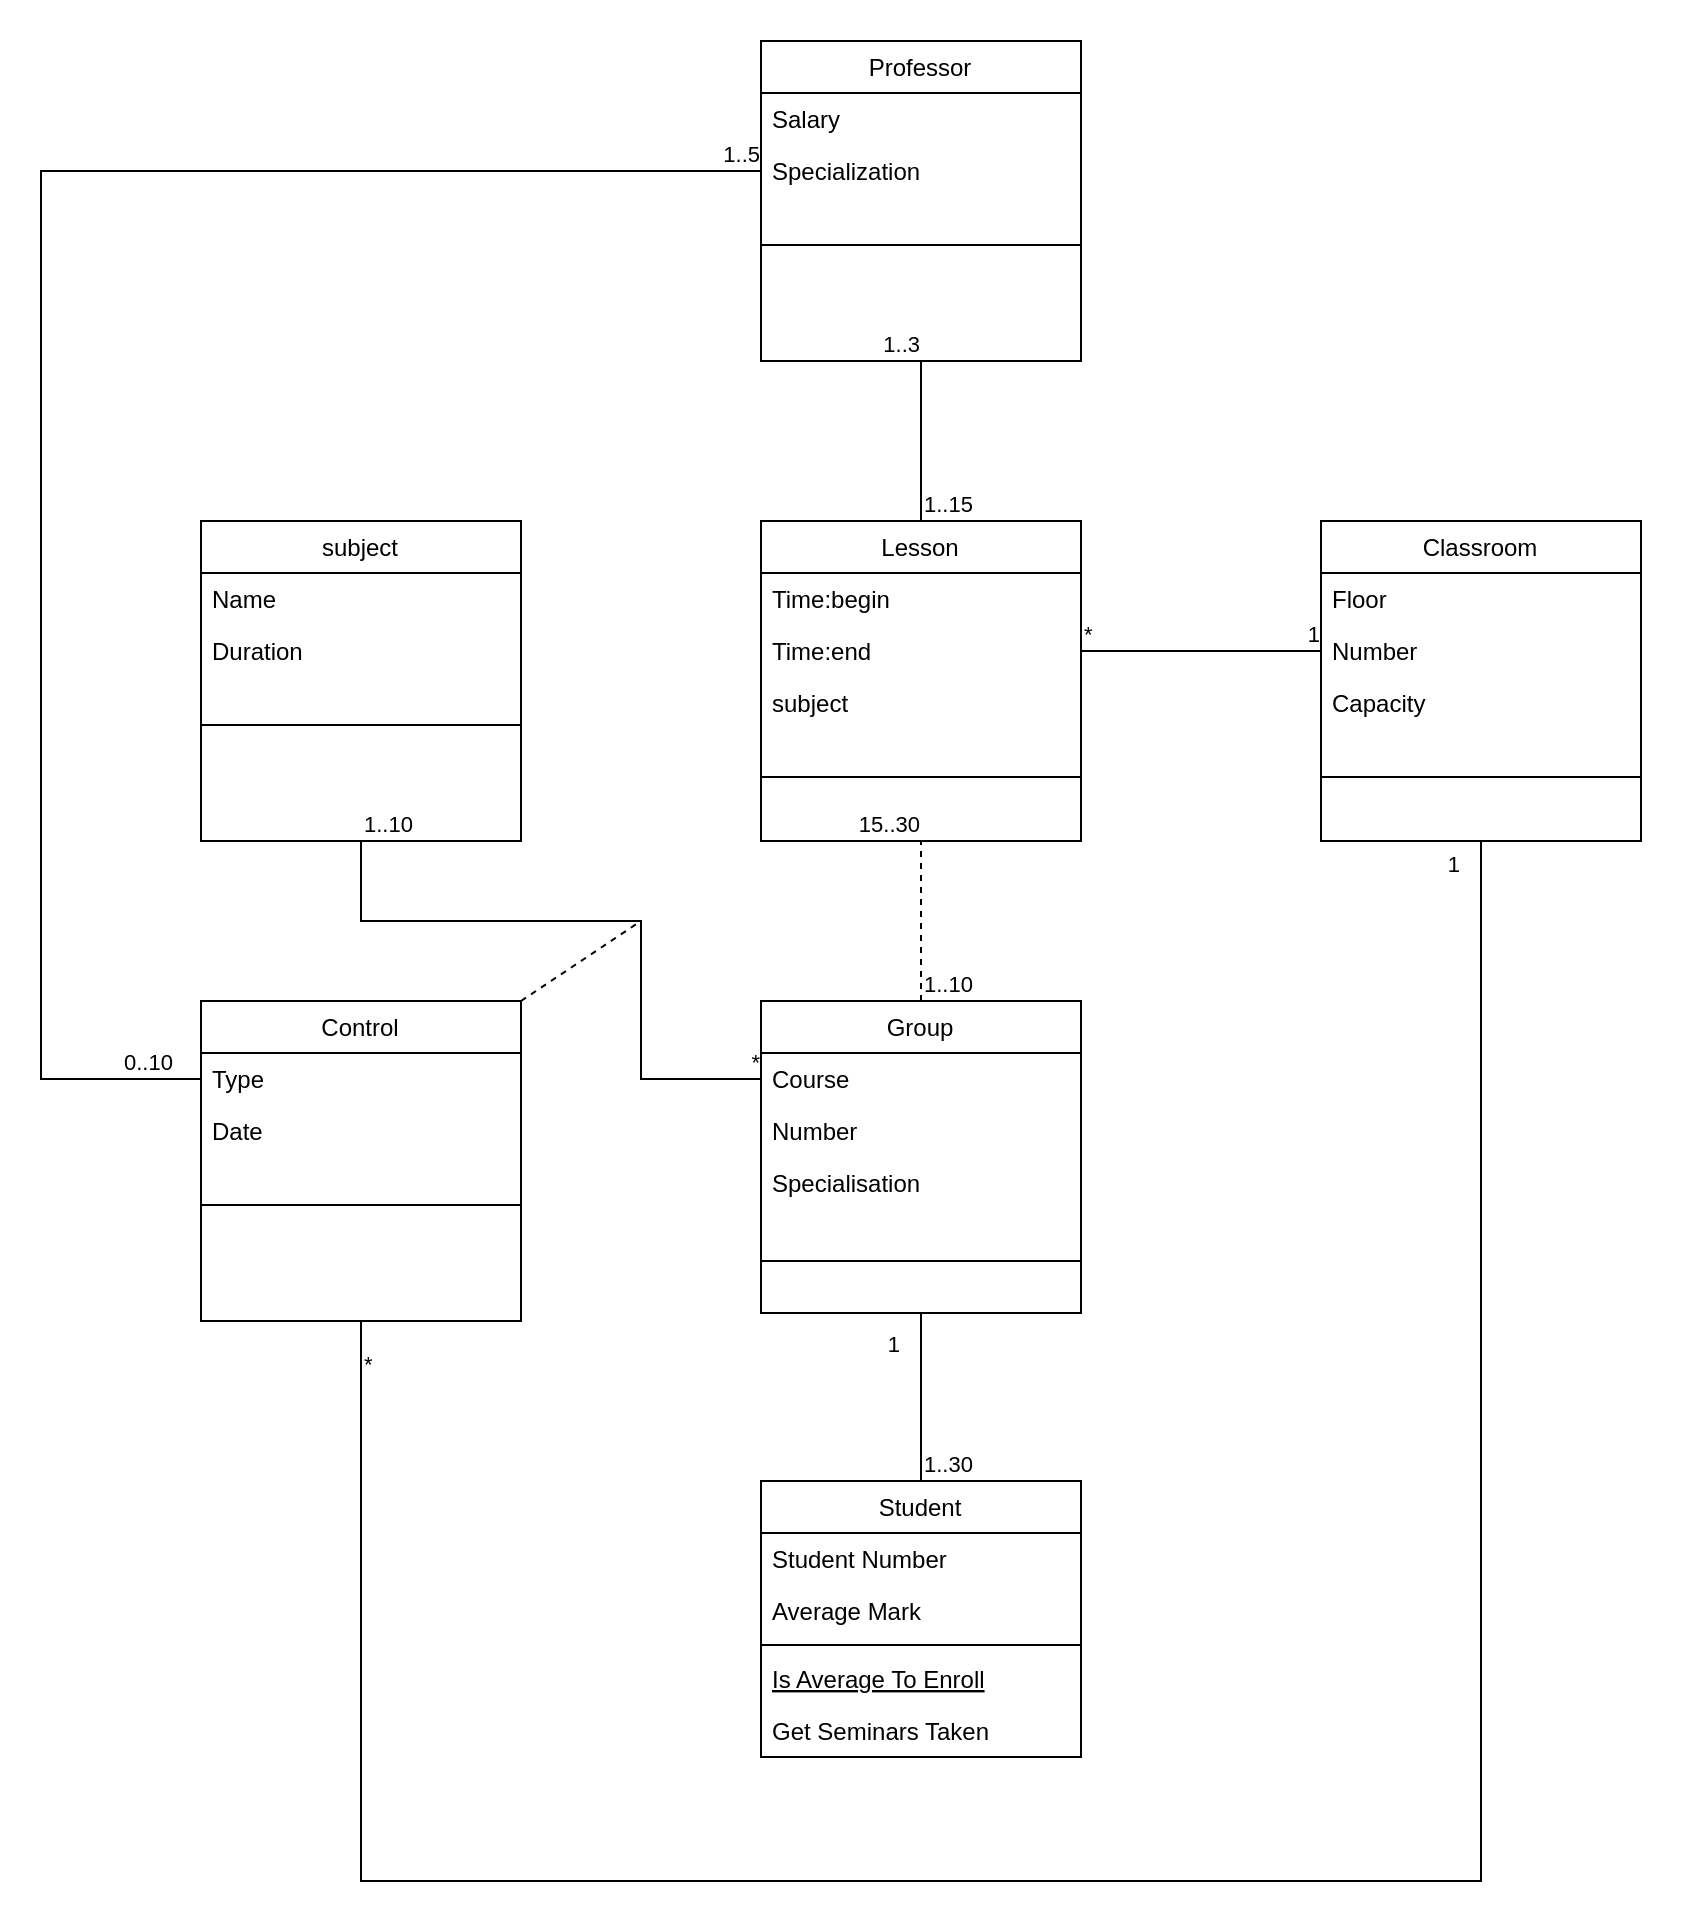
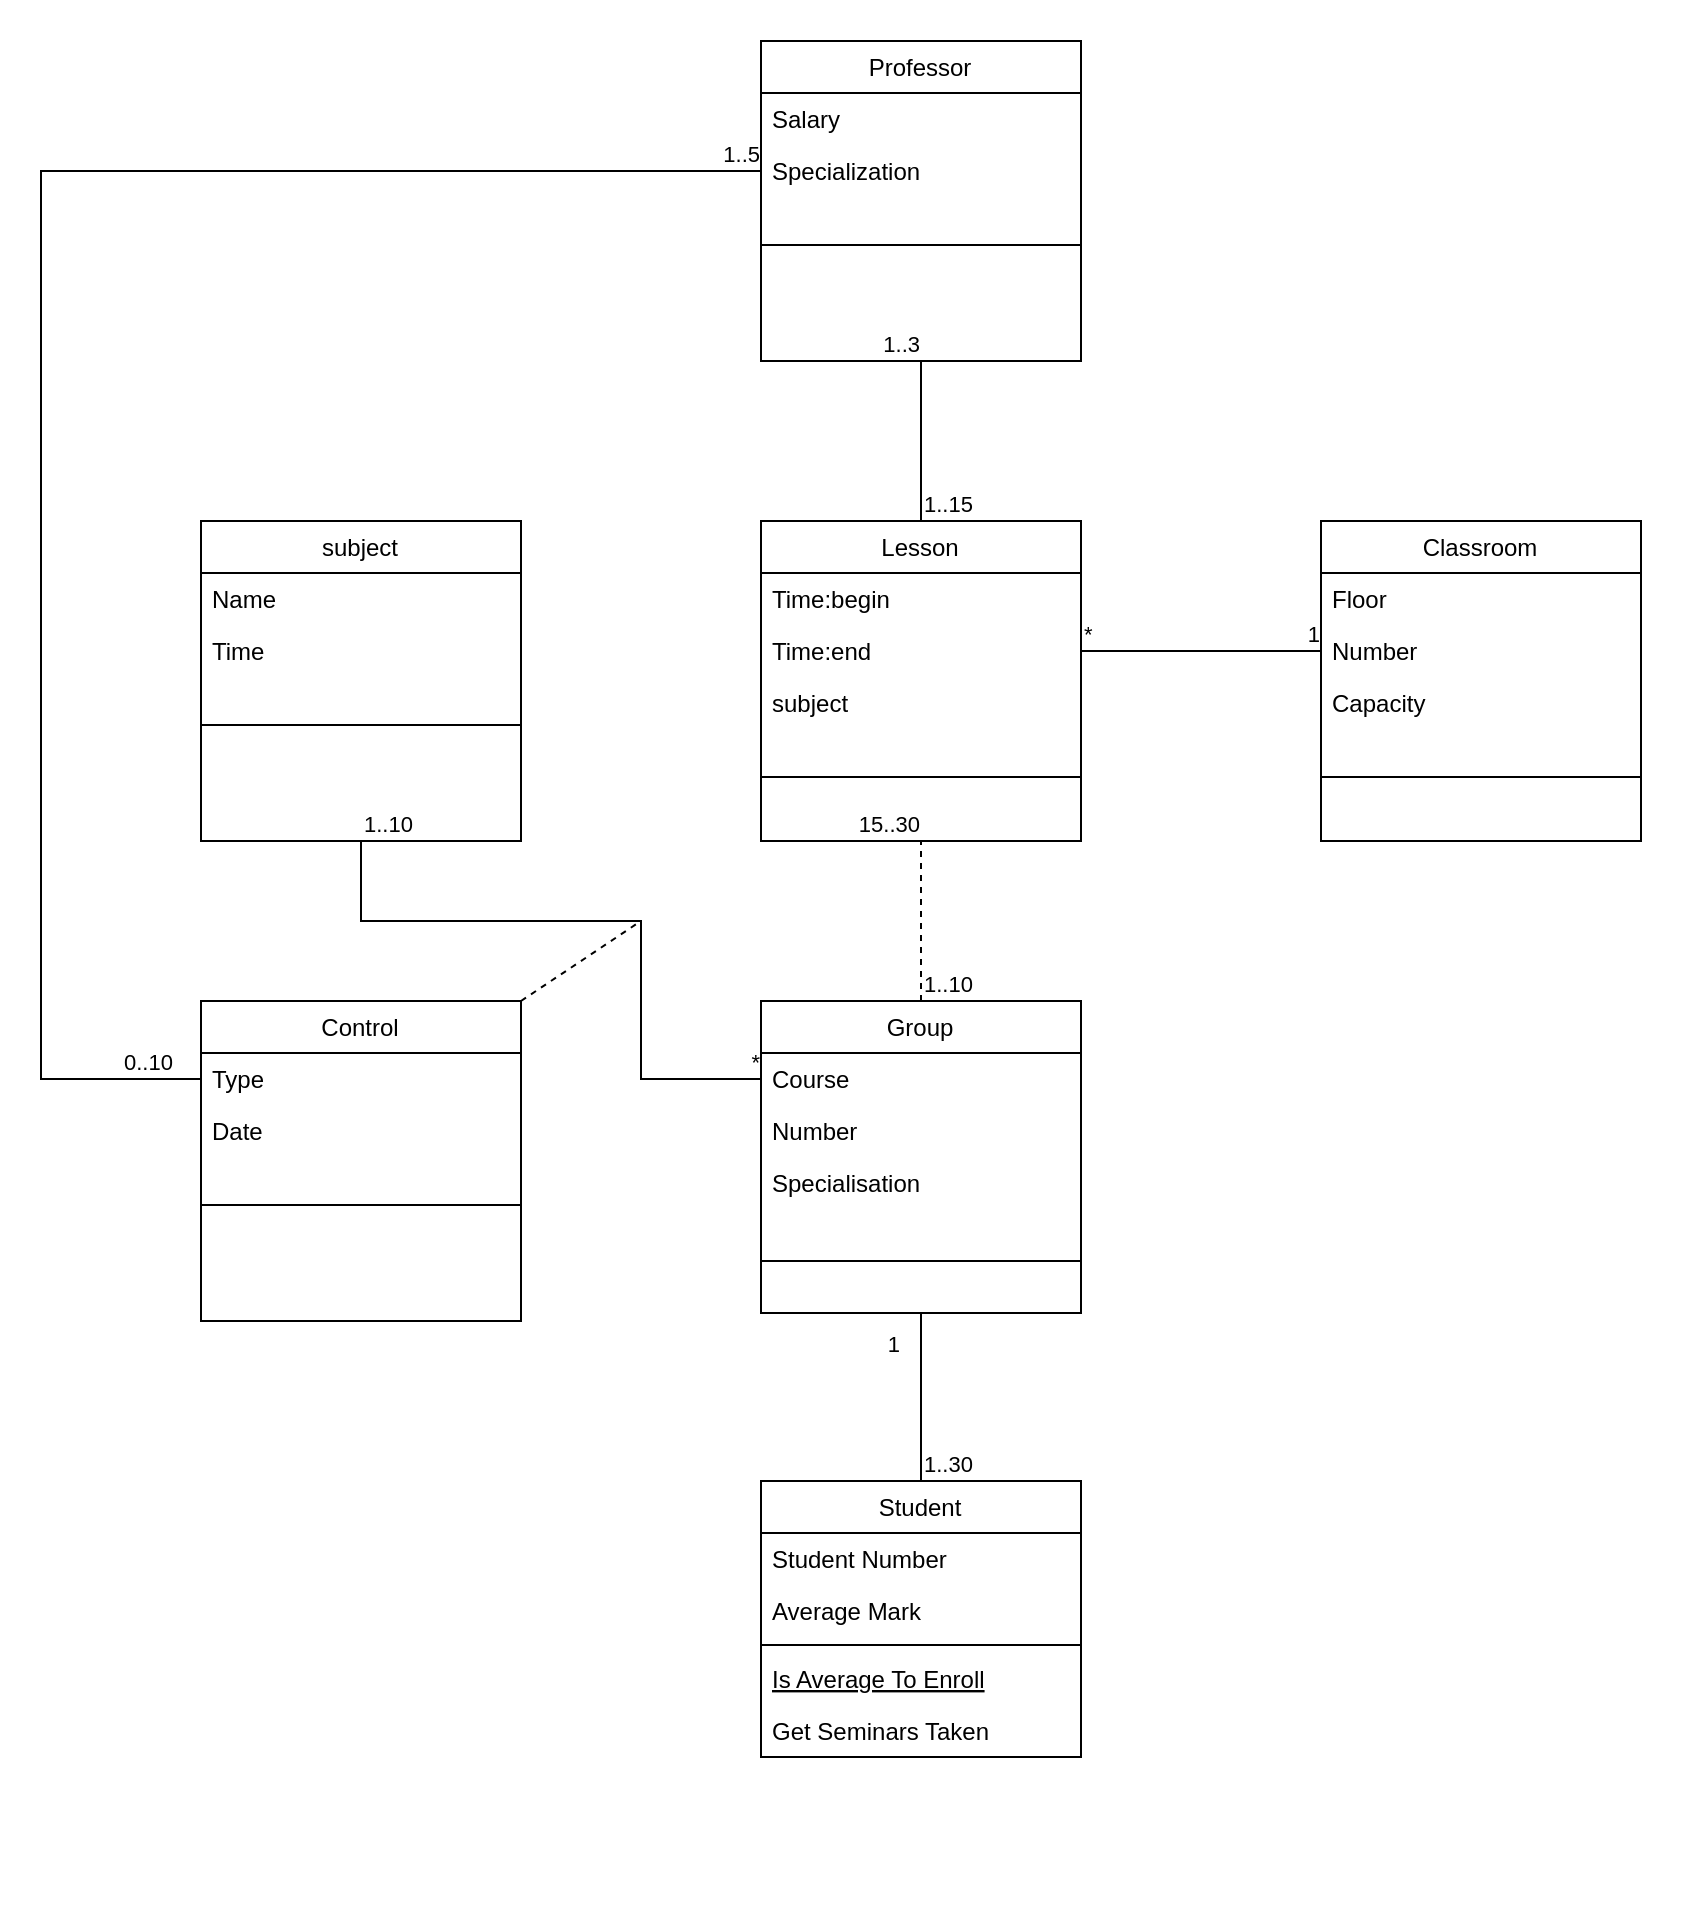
node "Duration": label "Duration" -> "Time"
edge "Classroom" -- "Control": removed, labels "1", "*"
